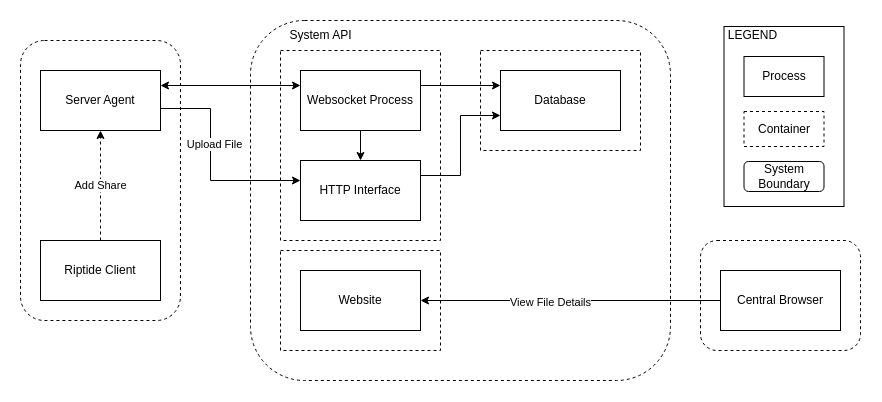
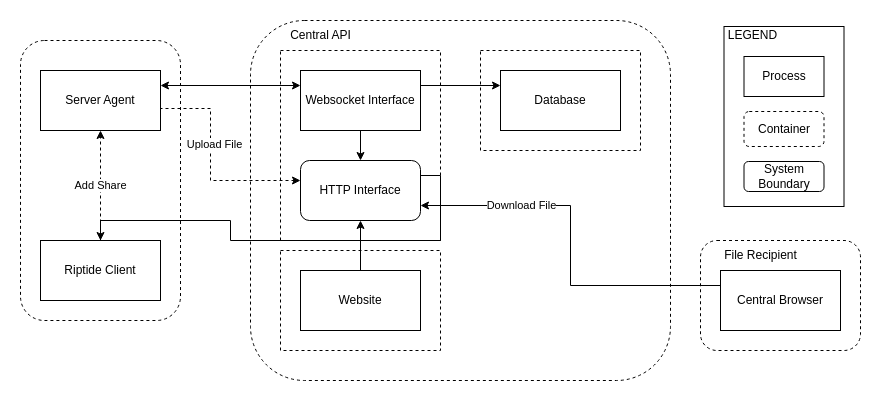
node "System API": label "System API" -> "Central API"
node "Websocket Process": label "Websocket Process" -> "Websocket Interface"
node "Container": shape rectangle -> rounded rectangle
edge "HTTP Interface" -> "Database": now "HTTP Interface" -> "Riptide Client"
edge "Server Agent" -> "HTTP Interface": style solid -> dashed
node "HTTP Interface": shape rectangle -> rounded rectangle
edge "Website" -> "HTTP Interface": added
edge "Central Browser" -> "HTTP Interface": added, label "Download File"
node "File Recipient": added
edge "Central Browser" -> "Website": removed, label "View File Details"
